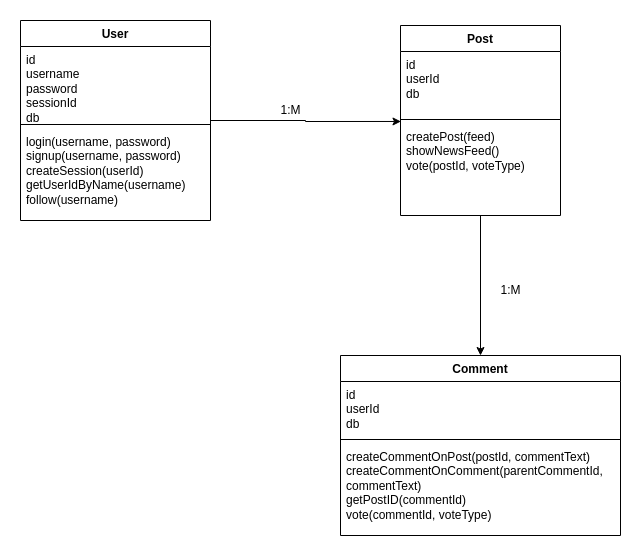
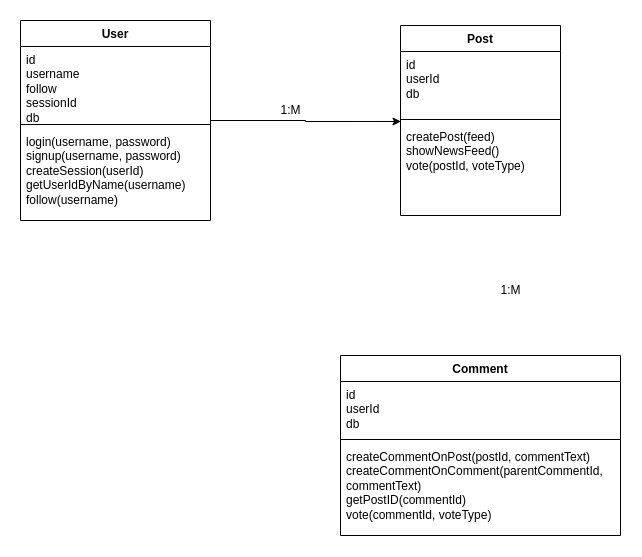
node "id username password sessionId db": label "id username password sessionId db" -> "id username follow sessionId db"
edge "Post" -> "Comment": removed
